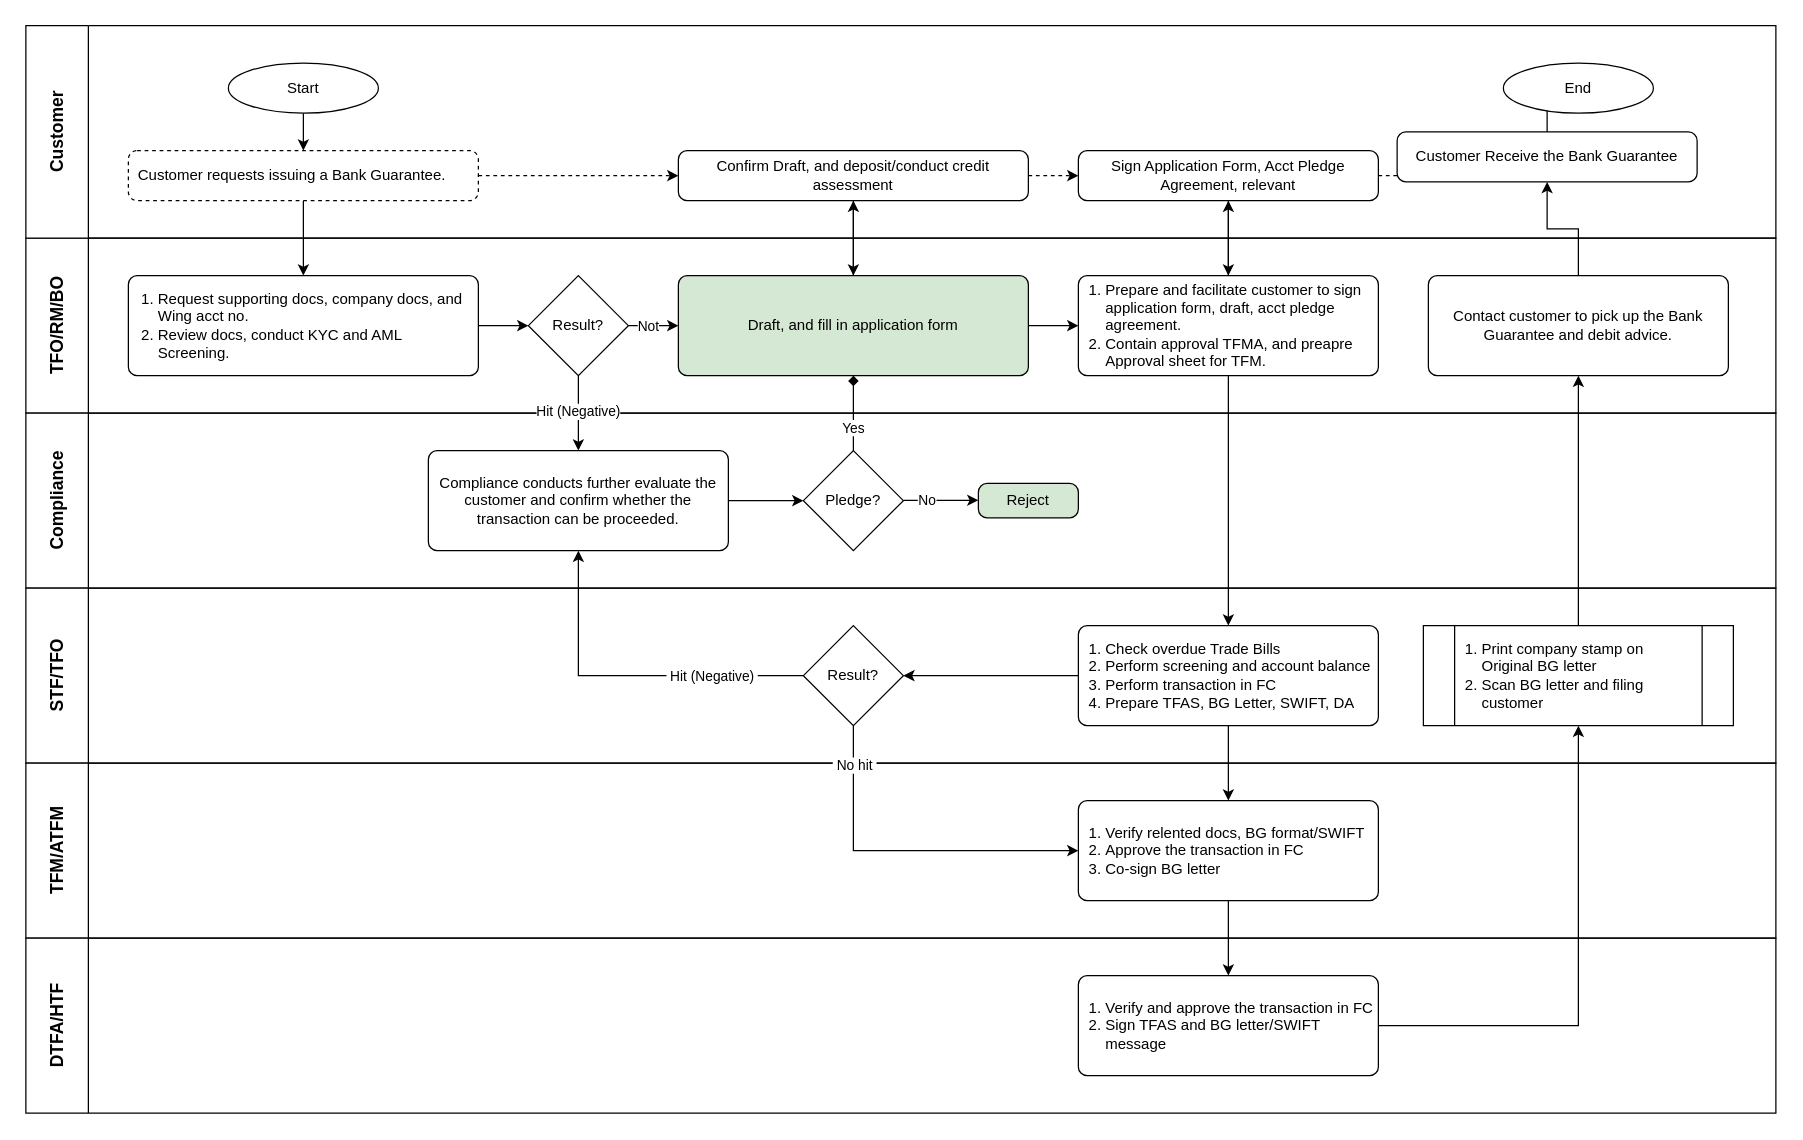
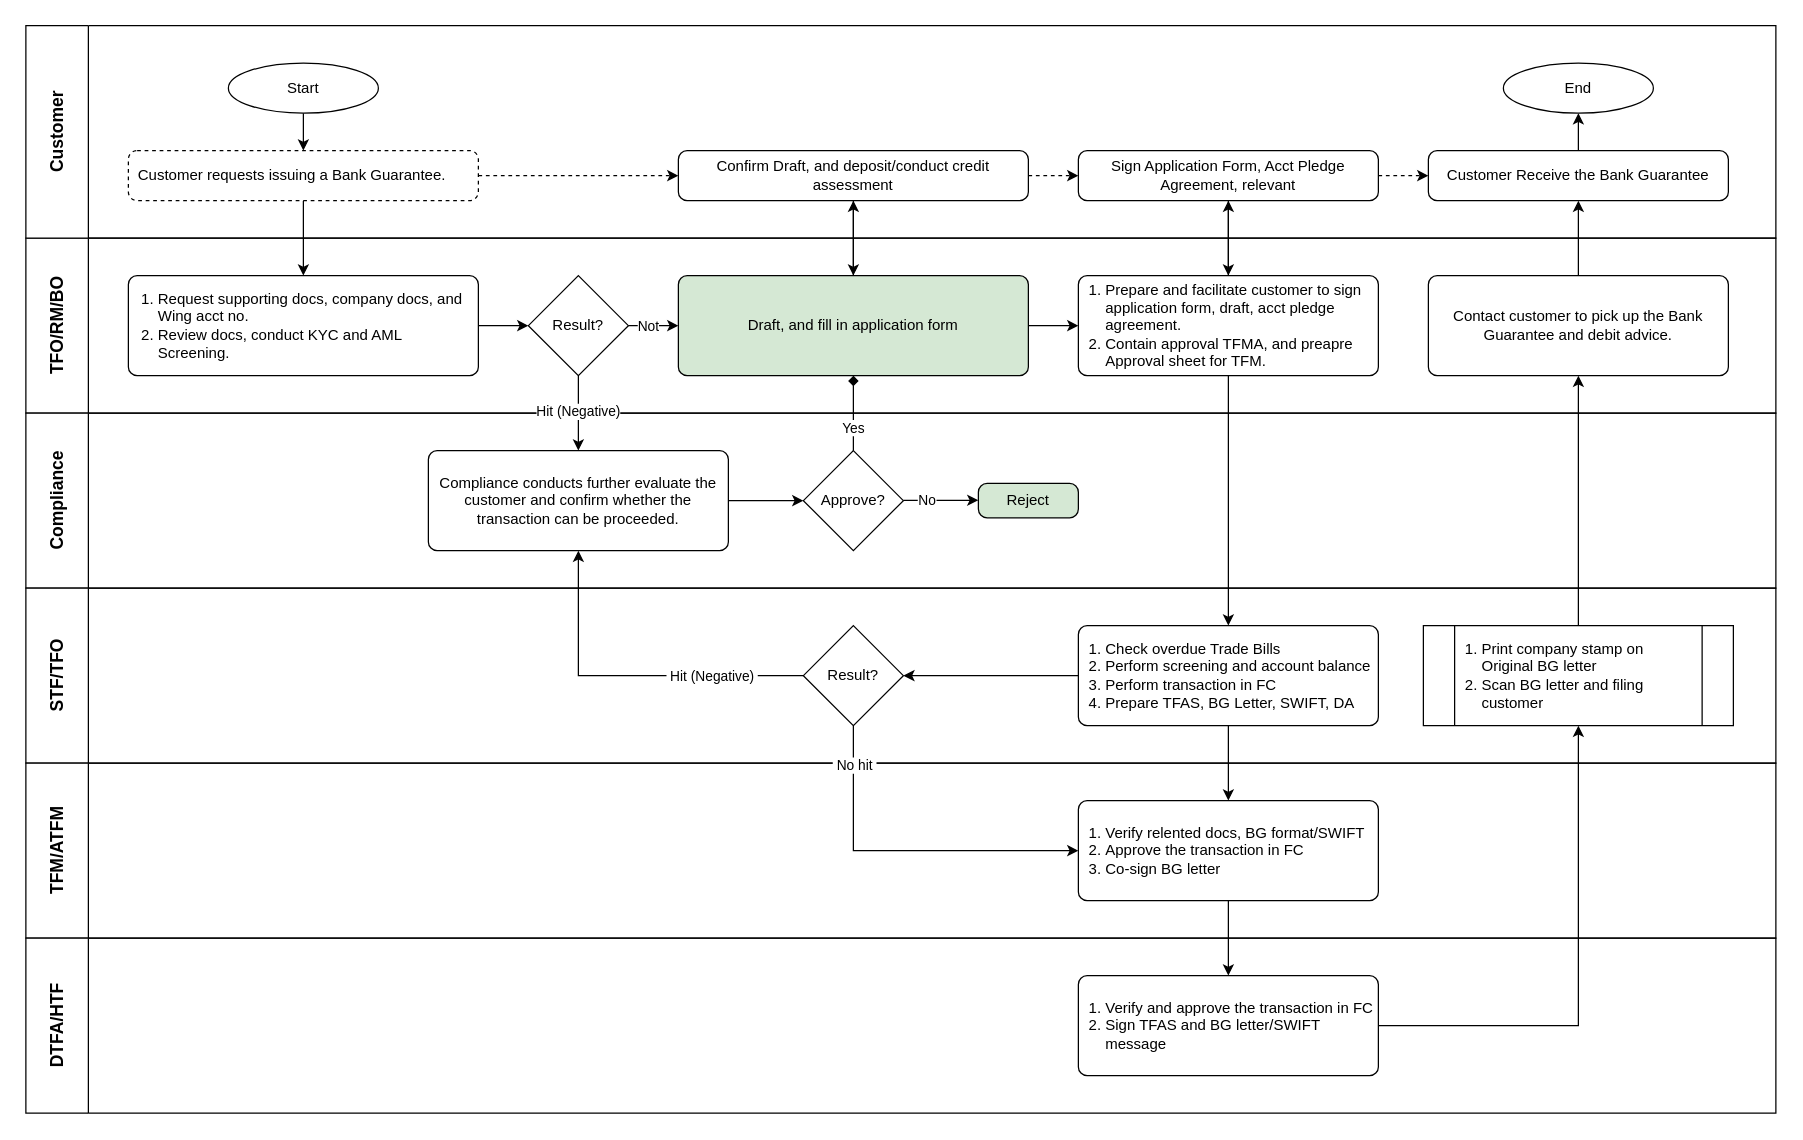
node "Customer Receive the Bank Guarantee": moved (1547, 157) -> (1578, 176)
node "Pledge?": label "Pledge?" -> "Approve?"
